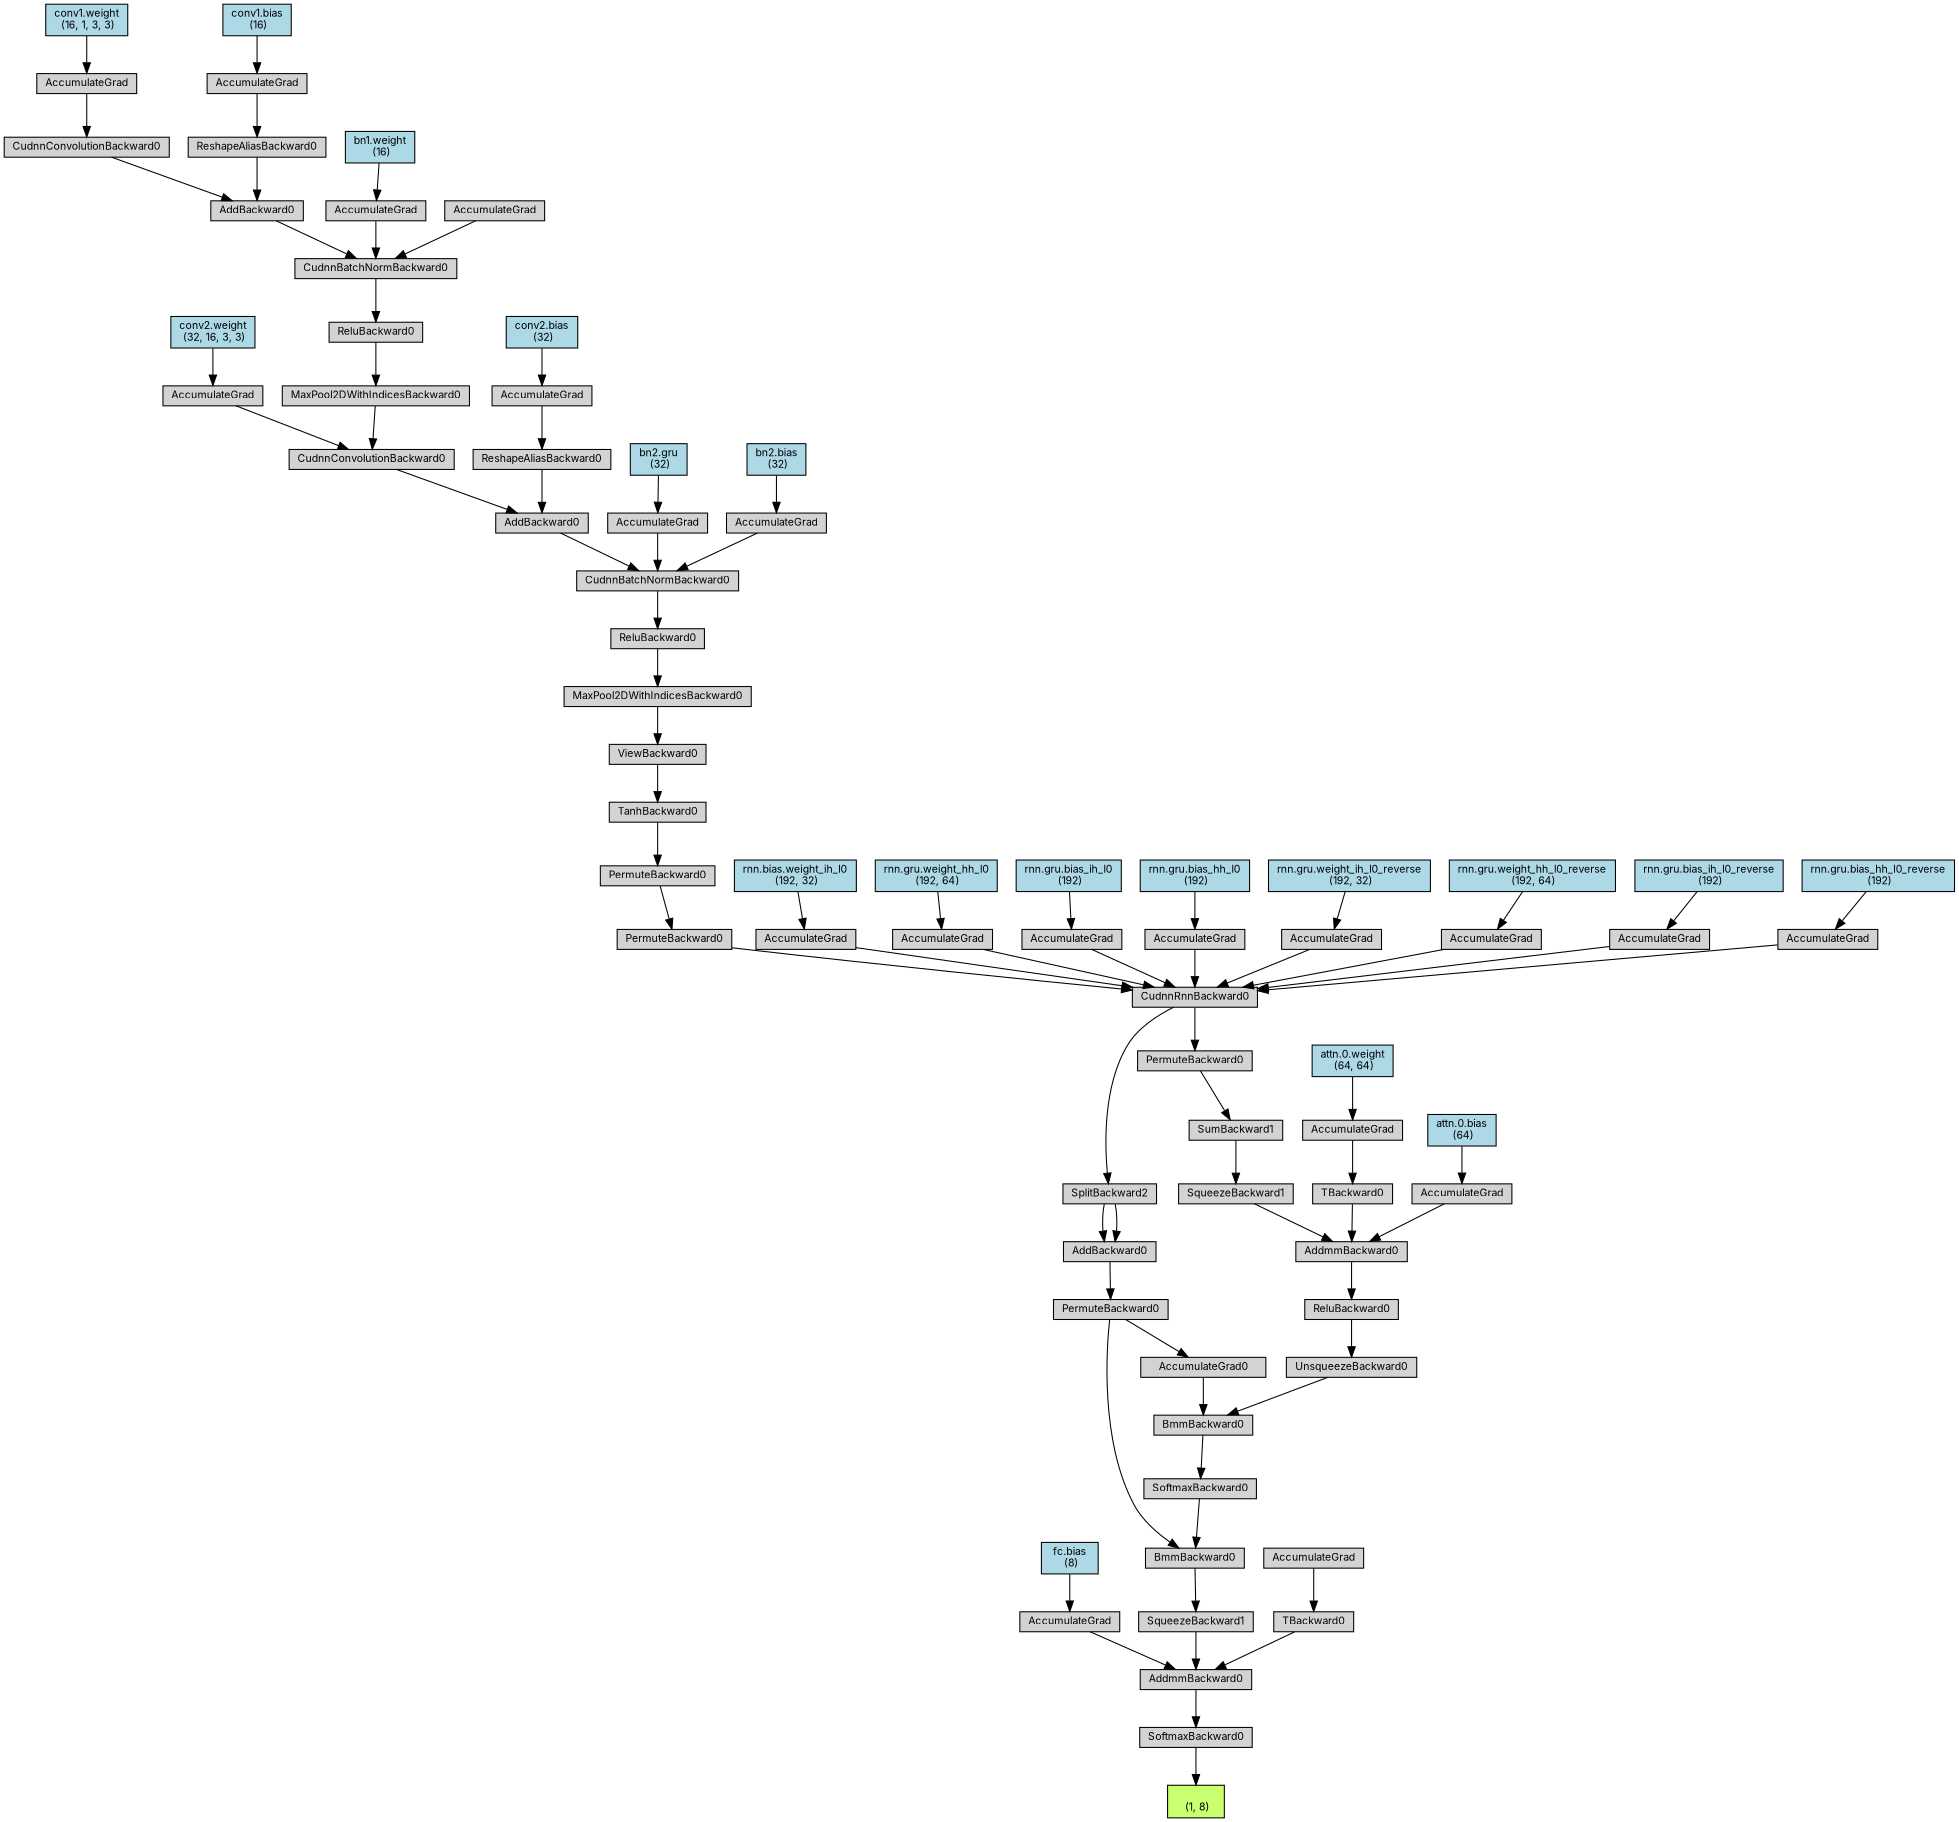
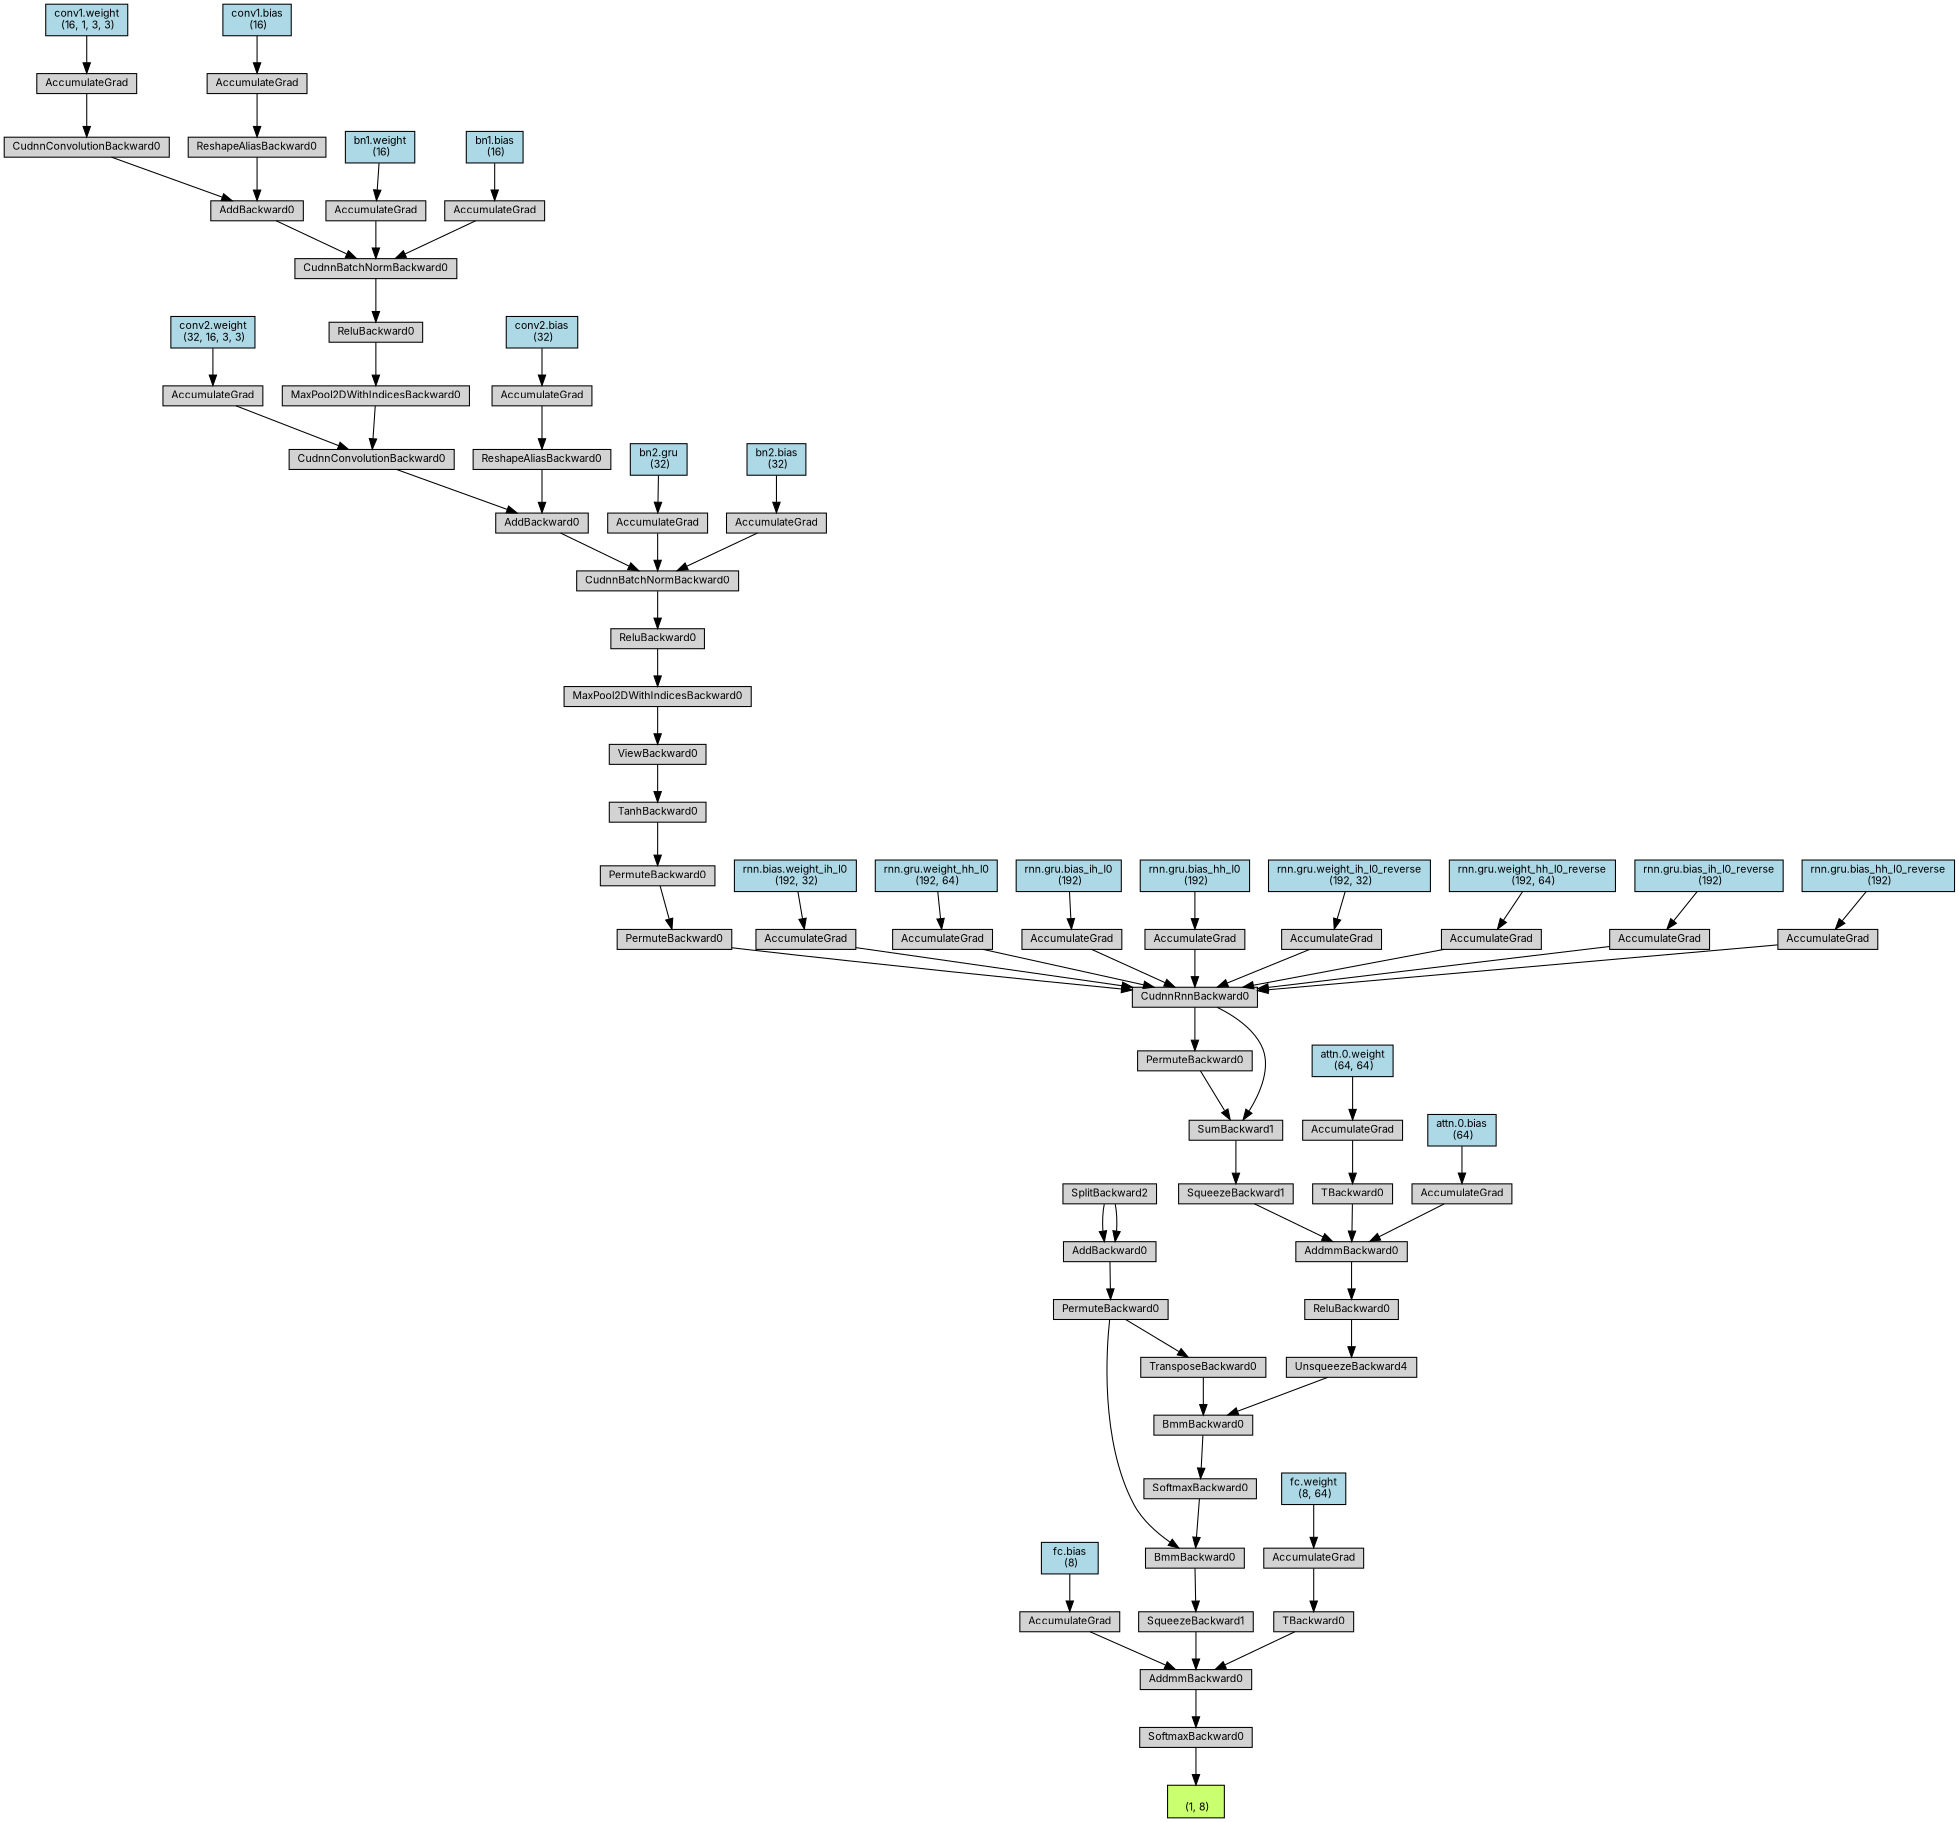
node "bn1.bias (16)": added
edge "CudnnRnnBackward0" -> "SplitBackward2": now "CudnnRnnBackward0" -> "SumBackward1"
node "AccumulateGrad0": label "AccumulateGrad0" -> "TransposeBackward0"
node "UnsqueezeBackward0": label "UnsqueezeBackward0" -> "UnsqueezeBackward4"
node "fc.weight (8, 64)": added
